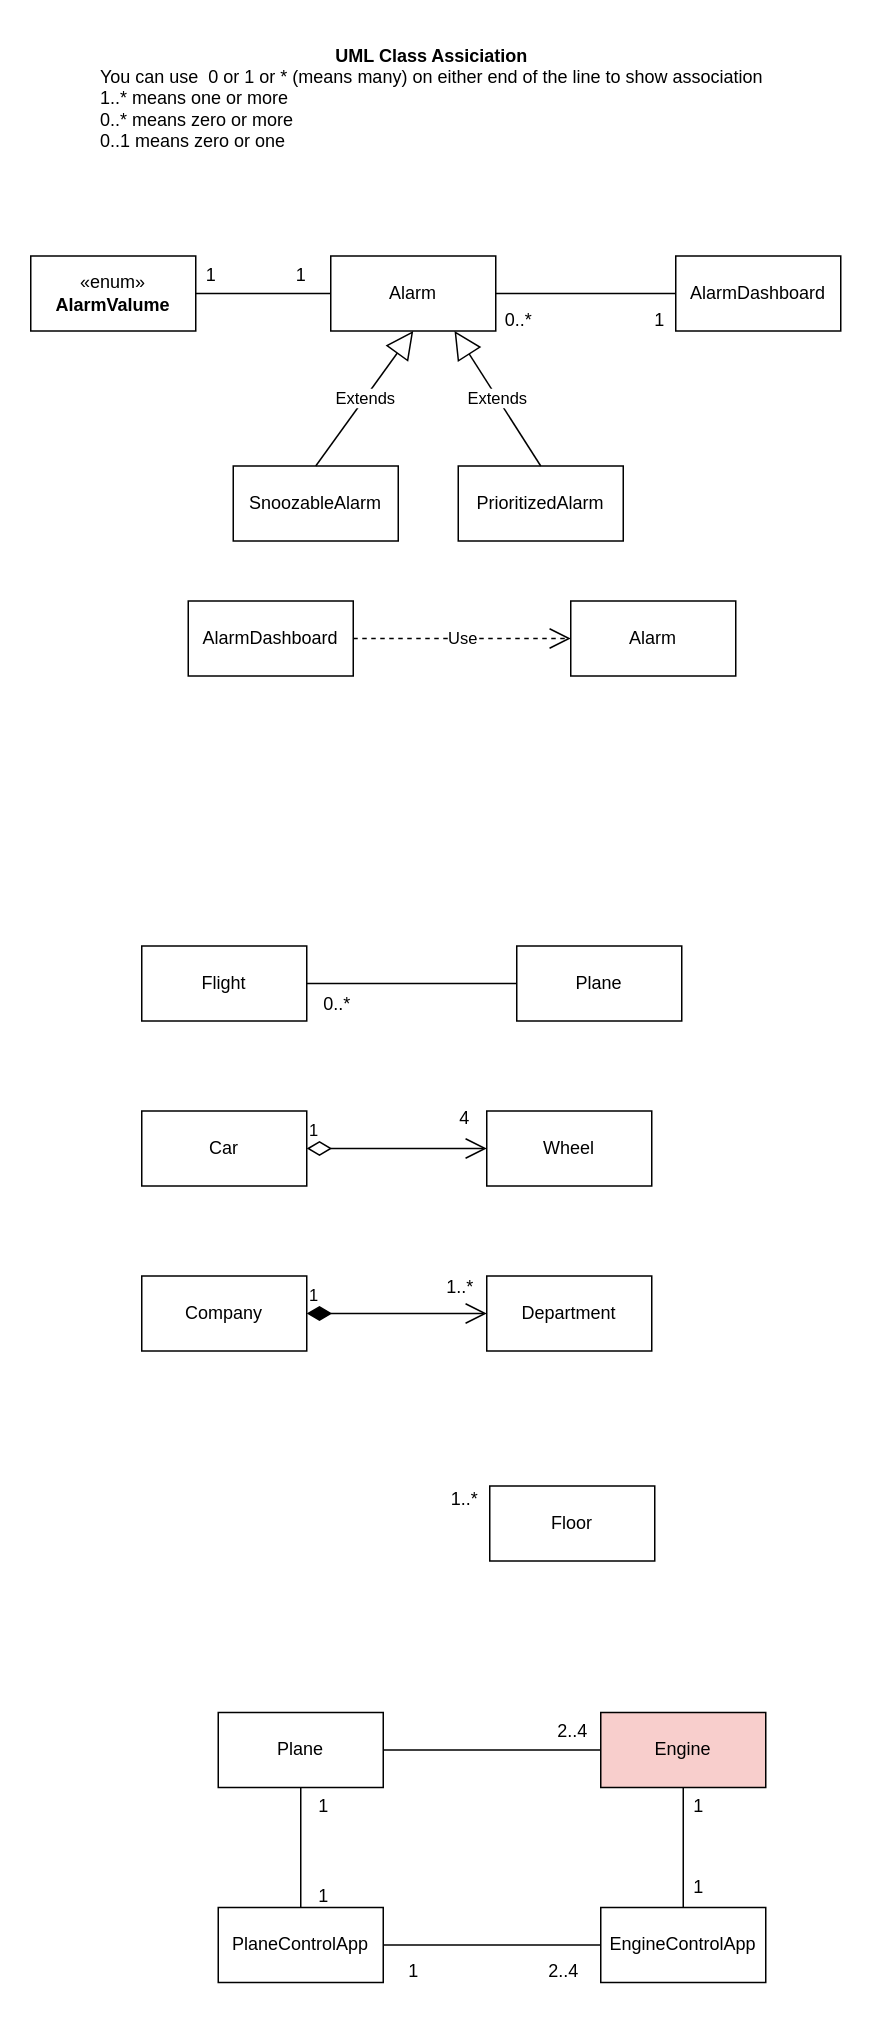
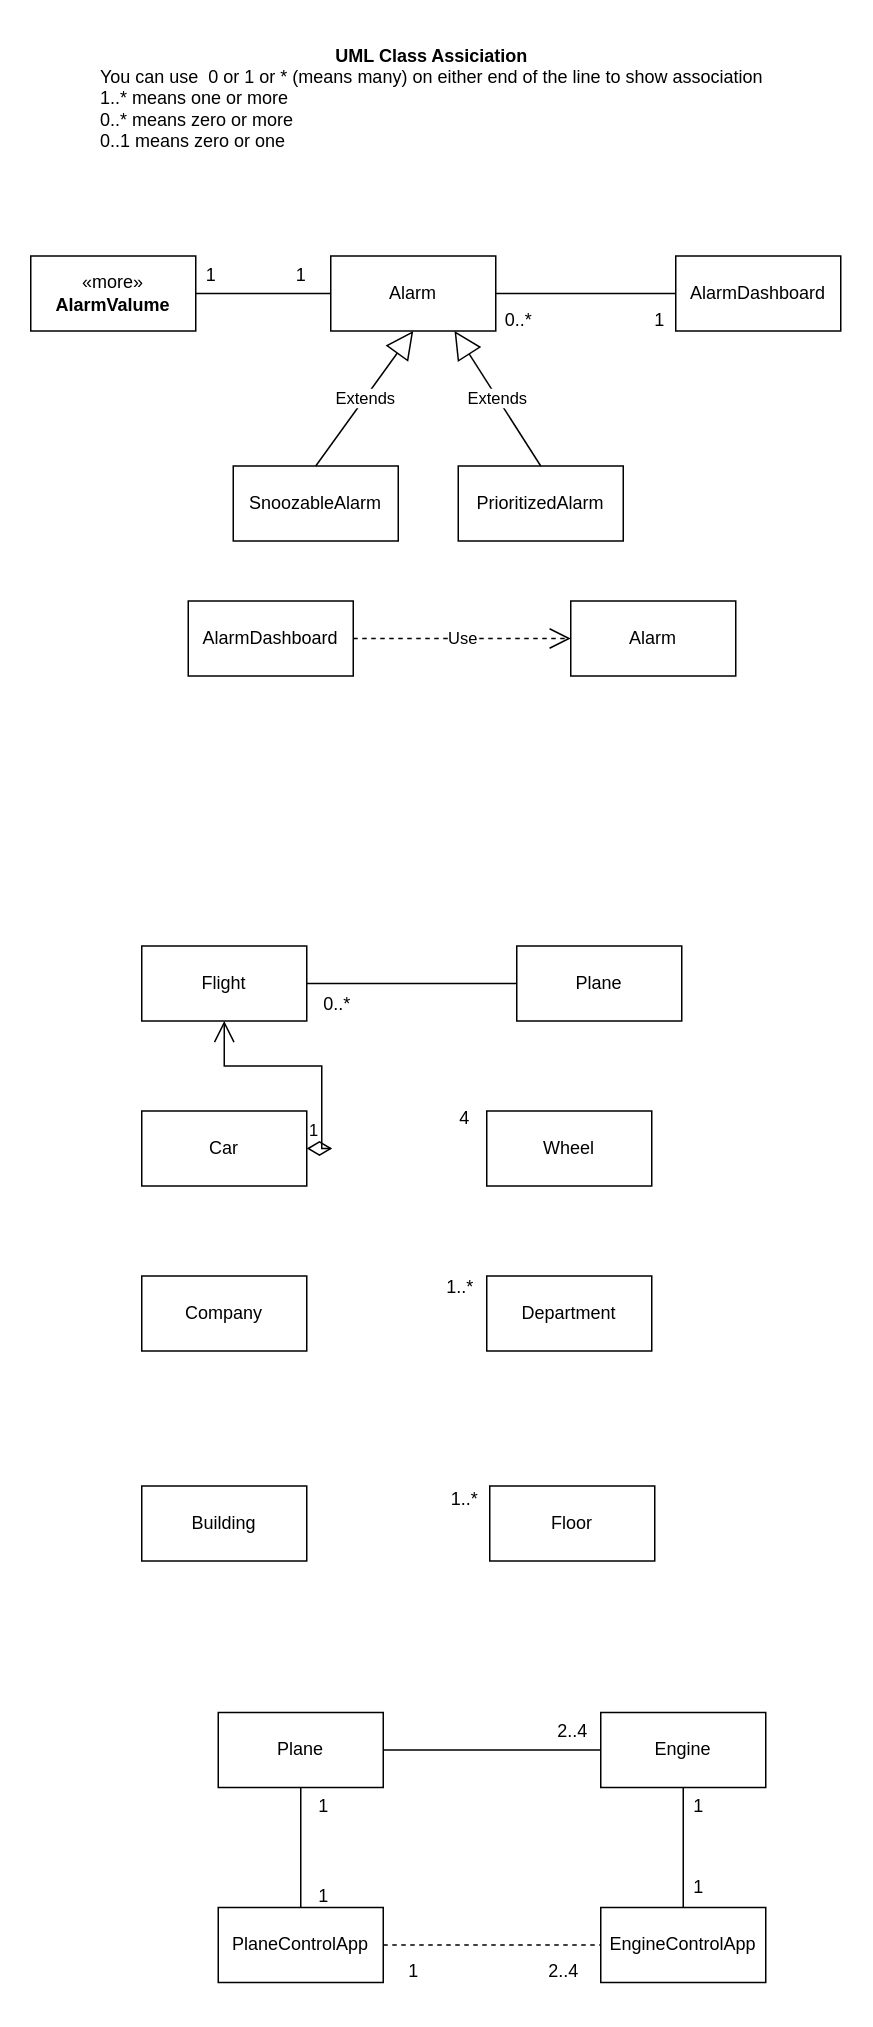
node "«enum» AlarmValume": label "«enum» AlarmValume" -> "«more» AlarmValume"
edge "Car" -- "Wheel": now "Car" -- "Flight"
edge "Company" -- "Department": removed, label "1"
node "Building": added
node "Engine": fillcolor #f8cecc -> #ffffff
edge "PlaneControlApp" -- "EngineControlApp": style solid -> dashed
